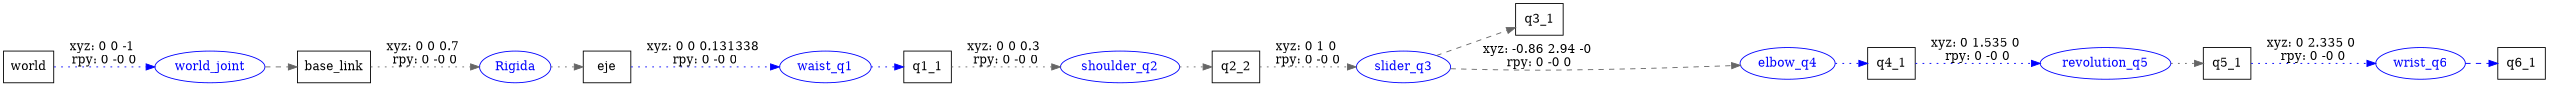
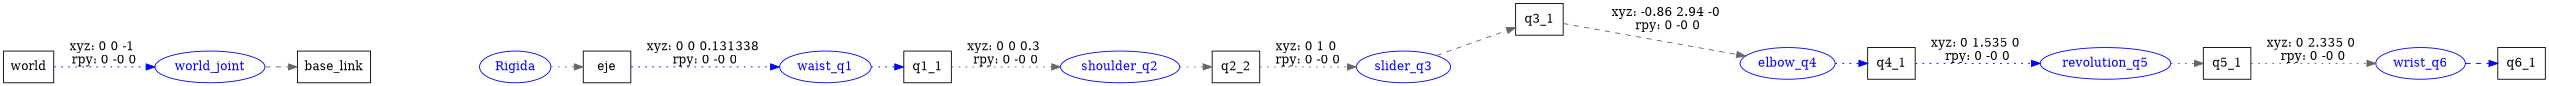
edge "q5_1" -> "wrist_q6": color blue -> gray40
edge "base_link" -> "Rigida": removed, label "xyz: 0 0 0.7 rpy: 0 -0 0"
edge "slider_q3" -> "elbow_q4": now "q3_1" -> "elbow_q4"
